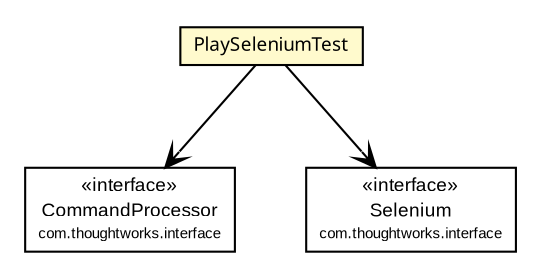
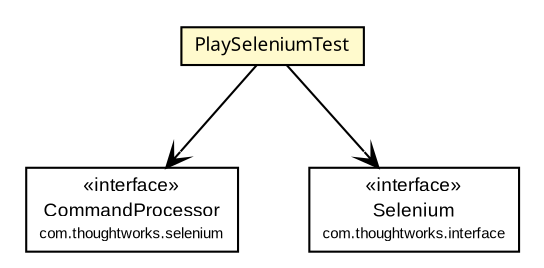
node "CommandProcessor": text "com.thoughtworks.interface" -> "com.thoughtworks.selenium"
